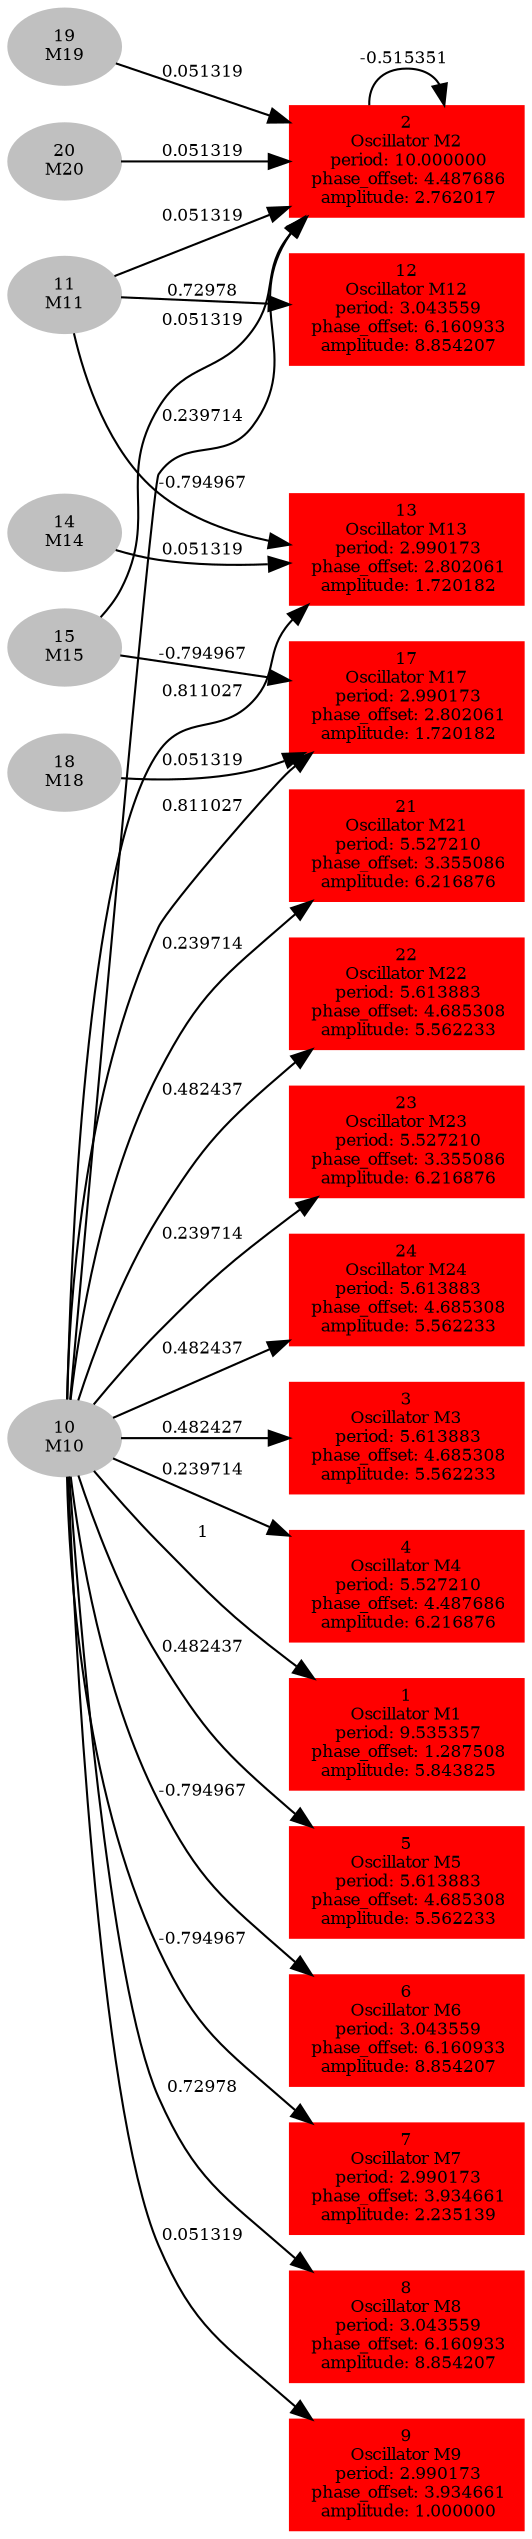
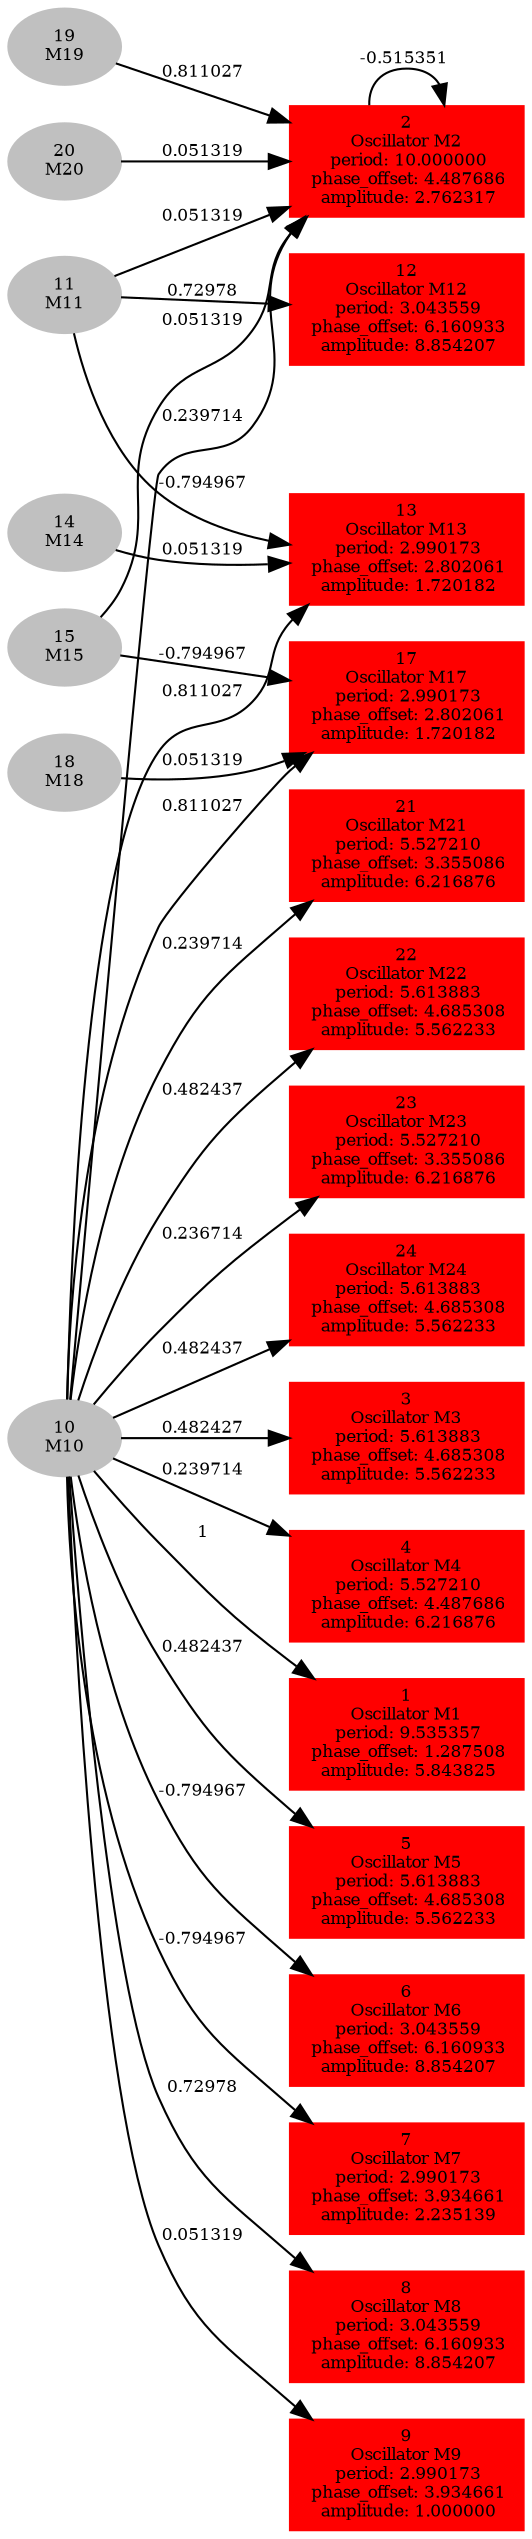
edge "19" -> "2": label "0.051319 " -> "0.811027 "
node "2": text "amplitude: 2.762017" -> "amplitude: 2.762317"
edge "10" -> "23": label "0.239714 " -> "0.236714 "
